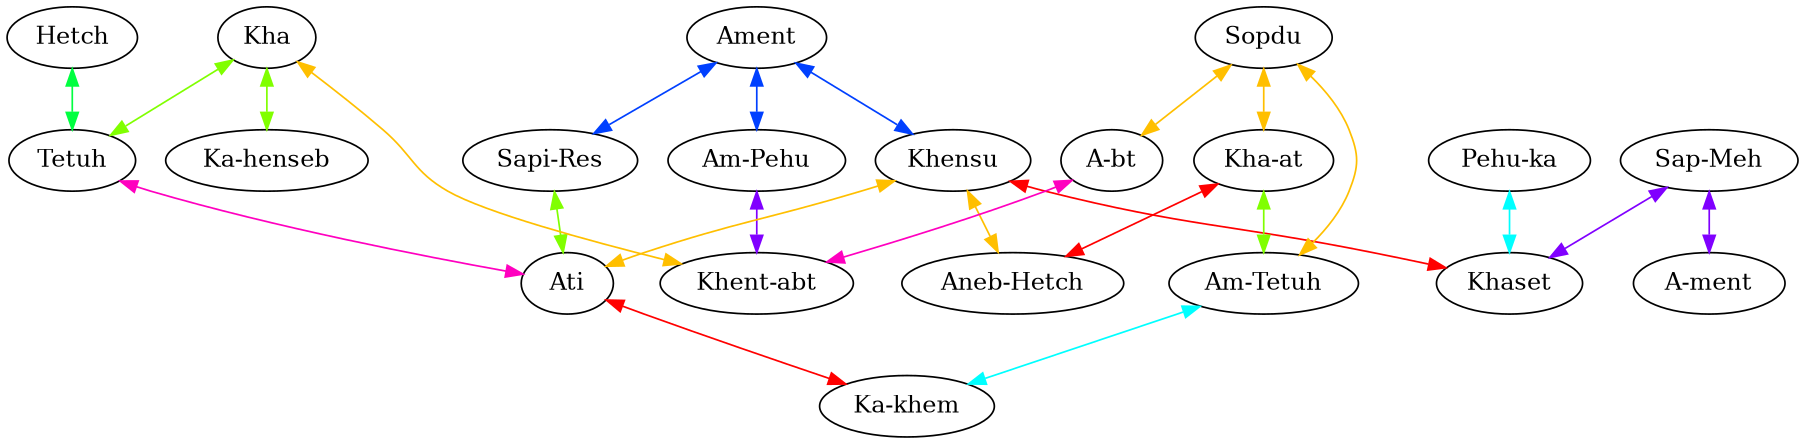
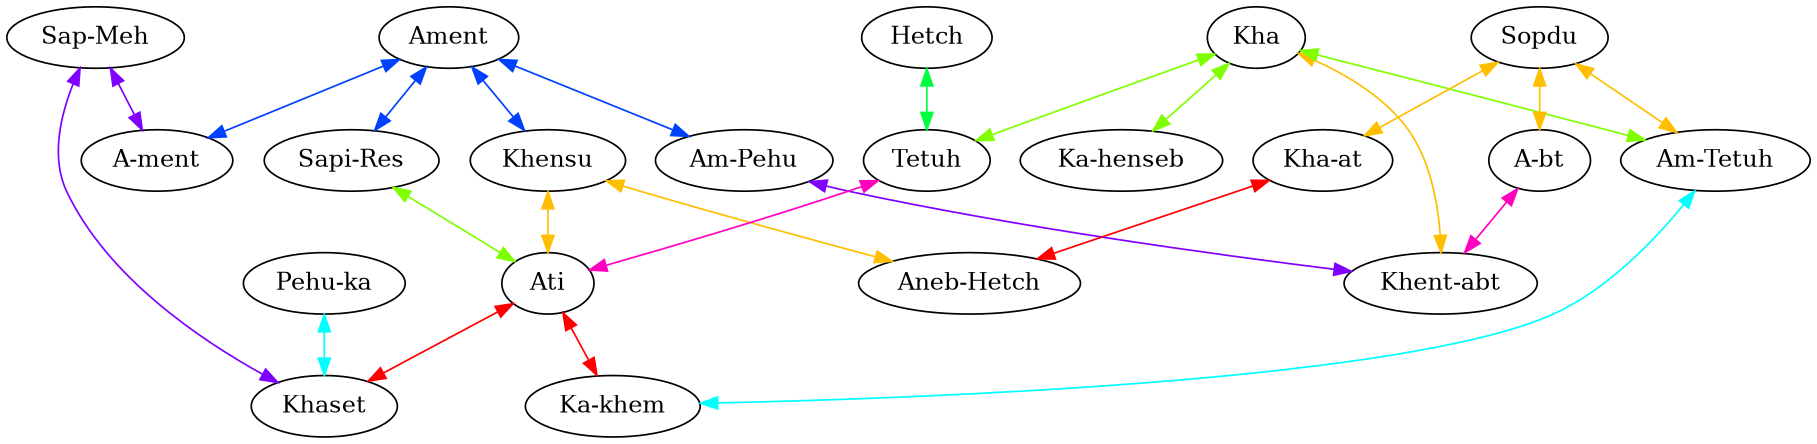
edge "Ament" -- "A-ment": added
edge "Kha-at" -- "Am-Tetuh": now "Kha" -- "Am-Tetuh"
edge "Khensu" -- "Khaset": now "Ati" -- "Khaset"
